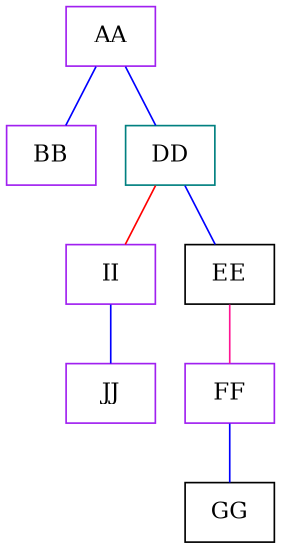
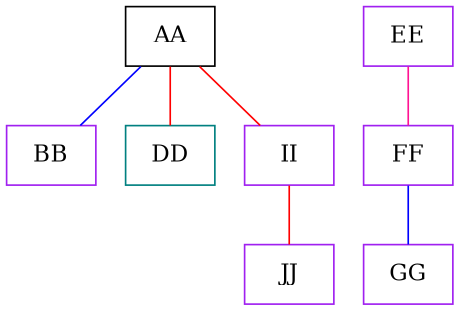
node "AA": color purple -> black
edge "AA" -- "DD": color blue -> red
edge "DD" -- "II": now "AA" -- "II"
edge "DD" -- "EE": removed
node "EE": color black -> purple
edge "II" -- "JJ": color blue -> red
node "GG": color black -> purple
